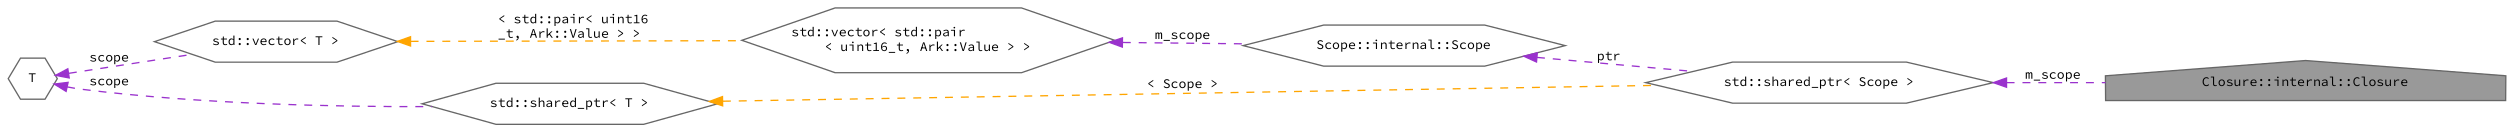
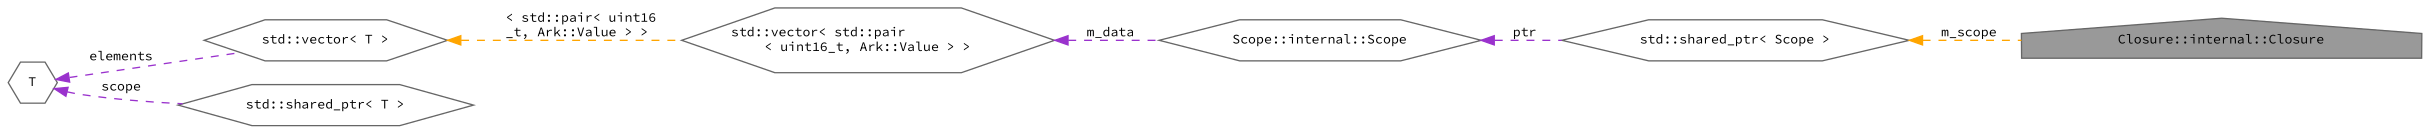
edge "Scope::internal::Scope" -> "std::vector< std::pair < uint16_t, Ark::Value > >": label " m_scope" -> " m_data"
edge "std::vector< T >" -> "T": label " scope" -> " elements"
edge "Closure::internal::Closure" -> "std::shared_ptr< Scope >": color darkorchid3 -> orange
edge "std::shared_ptr< Scope >" -> "std::shared_ptr< T >": removed, label "< Scope >"
